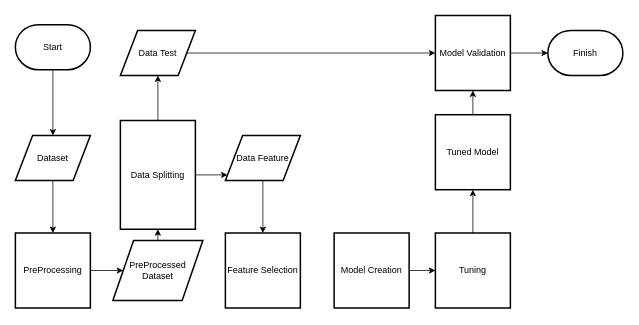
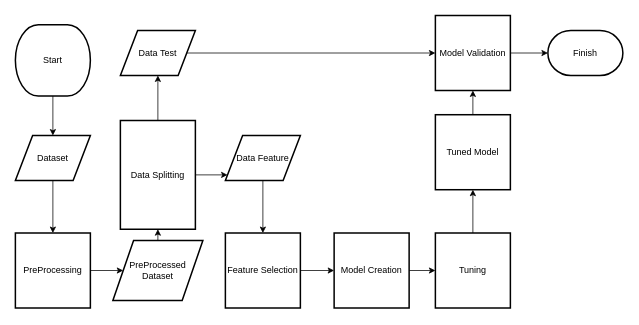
node "Start": size 75x45 -> 75x71
edge "Feature Selection" -> "Model Creation": added
